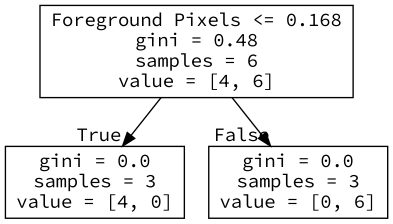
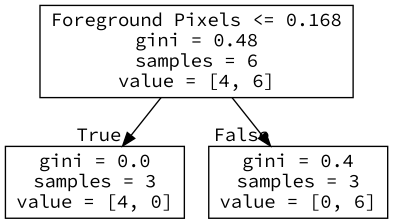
node "gini = 0.0 samples = 3 value = [0, 6]": label "gini = 0.0 samples = 3 value = [0, 6]" -> "gini = 0.4 samples = 3 value = [0, 6]"
